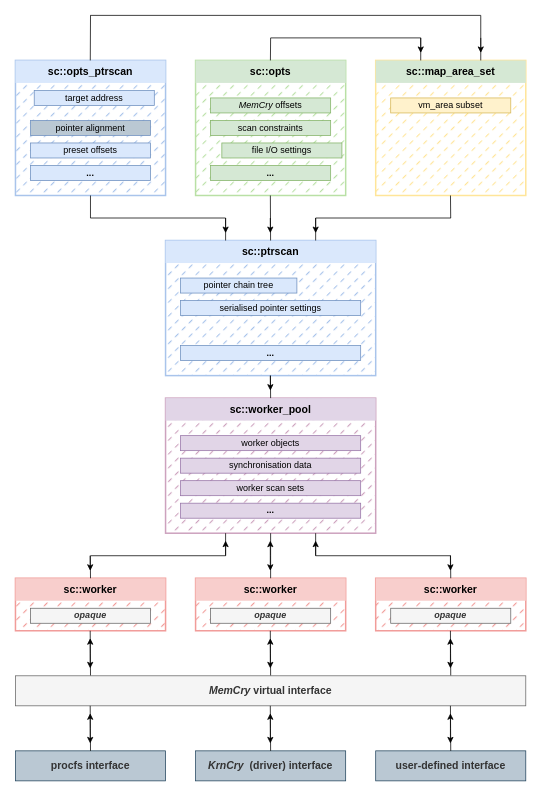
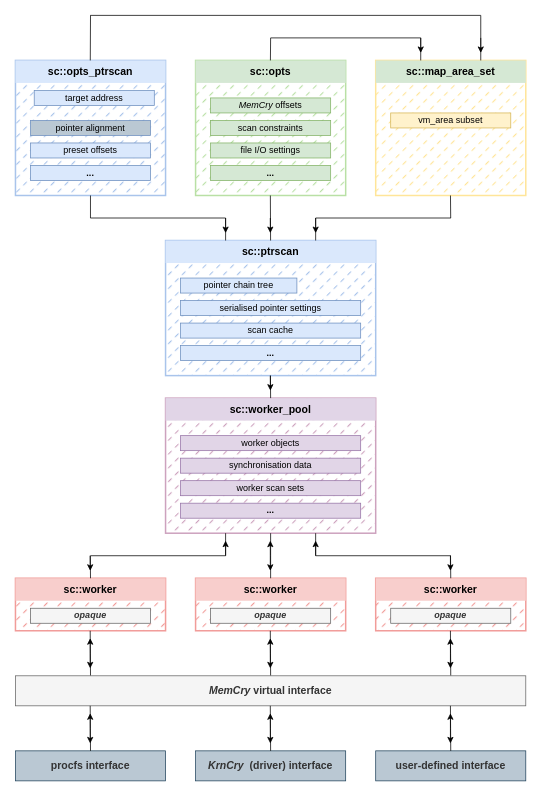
node "vm_area subset": moved (450, 105) -> (450, 120)
node "file I/O settings": moved (282, 150) -> (270, 150)
node "scan cache": added
